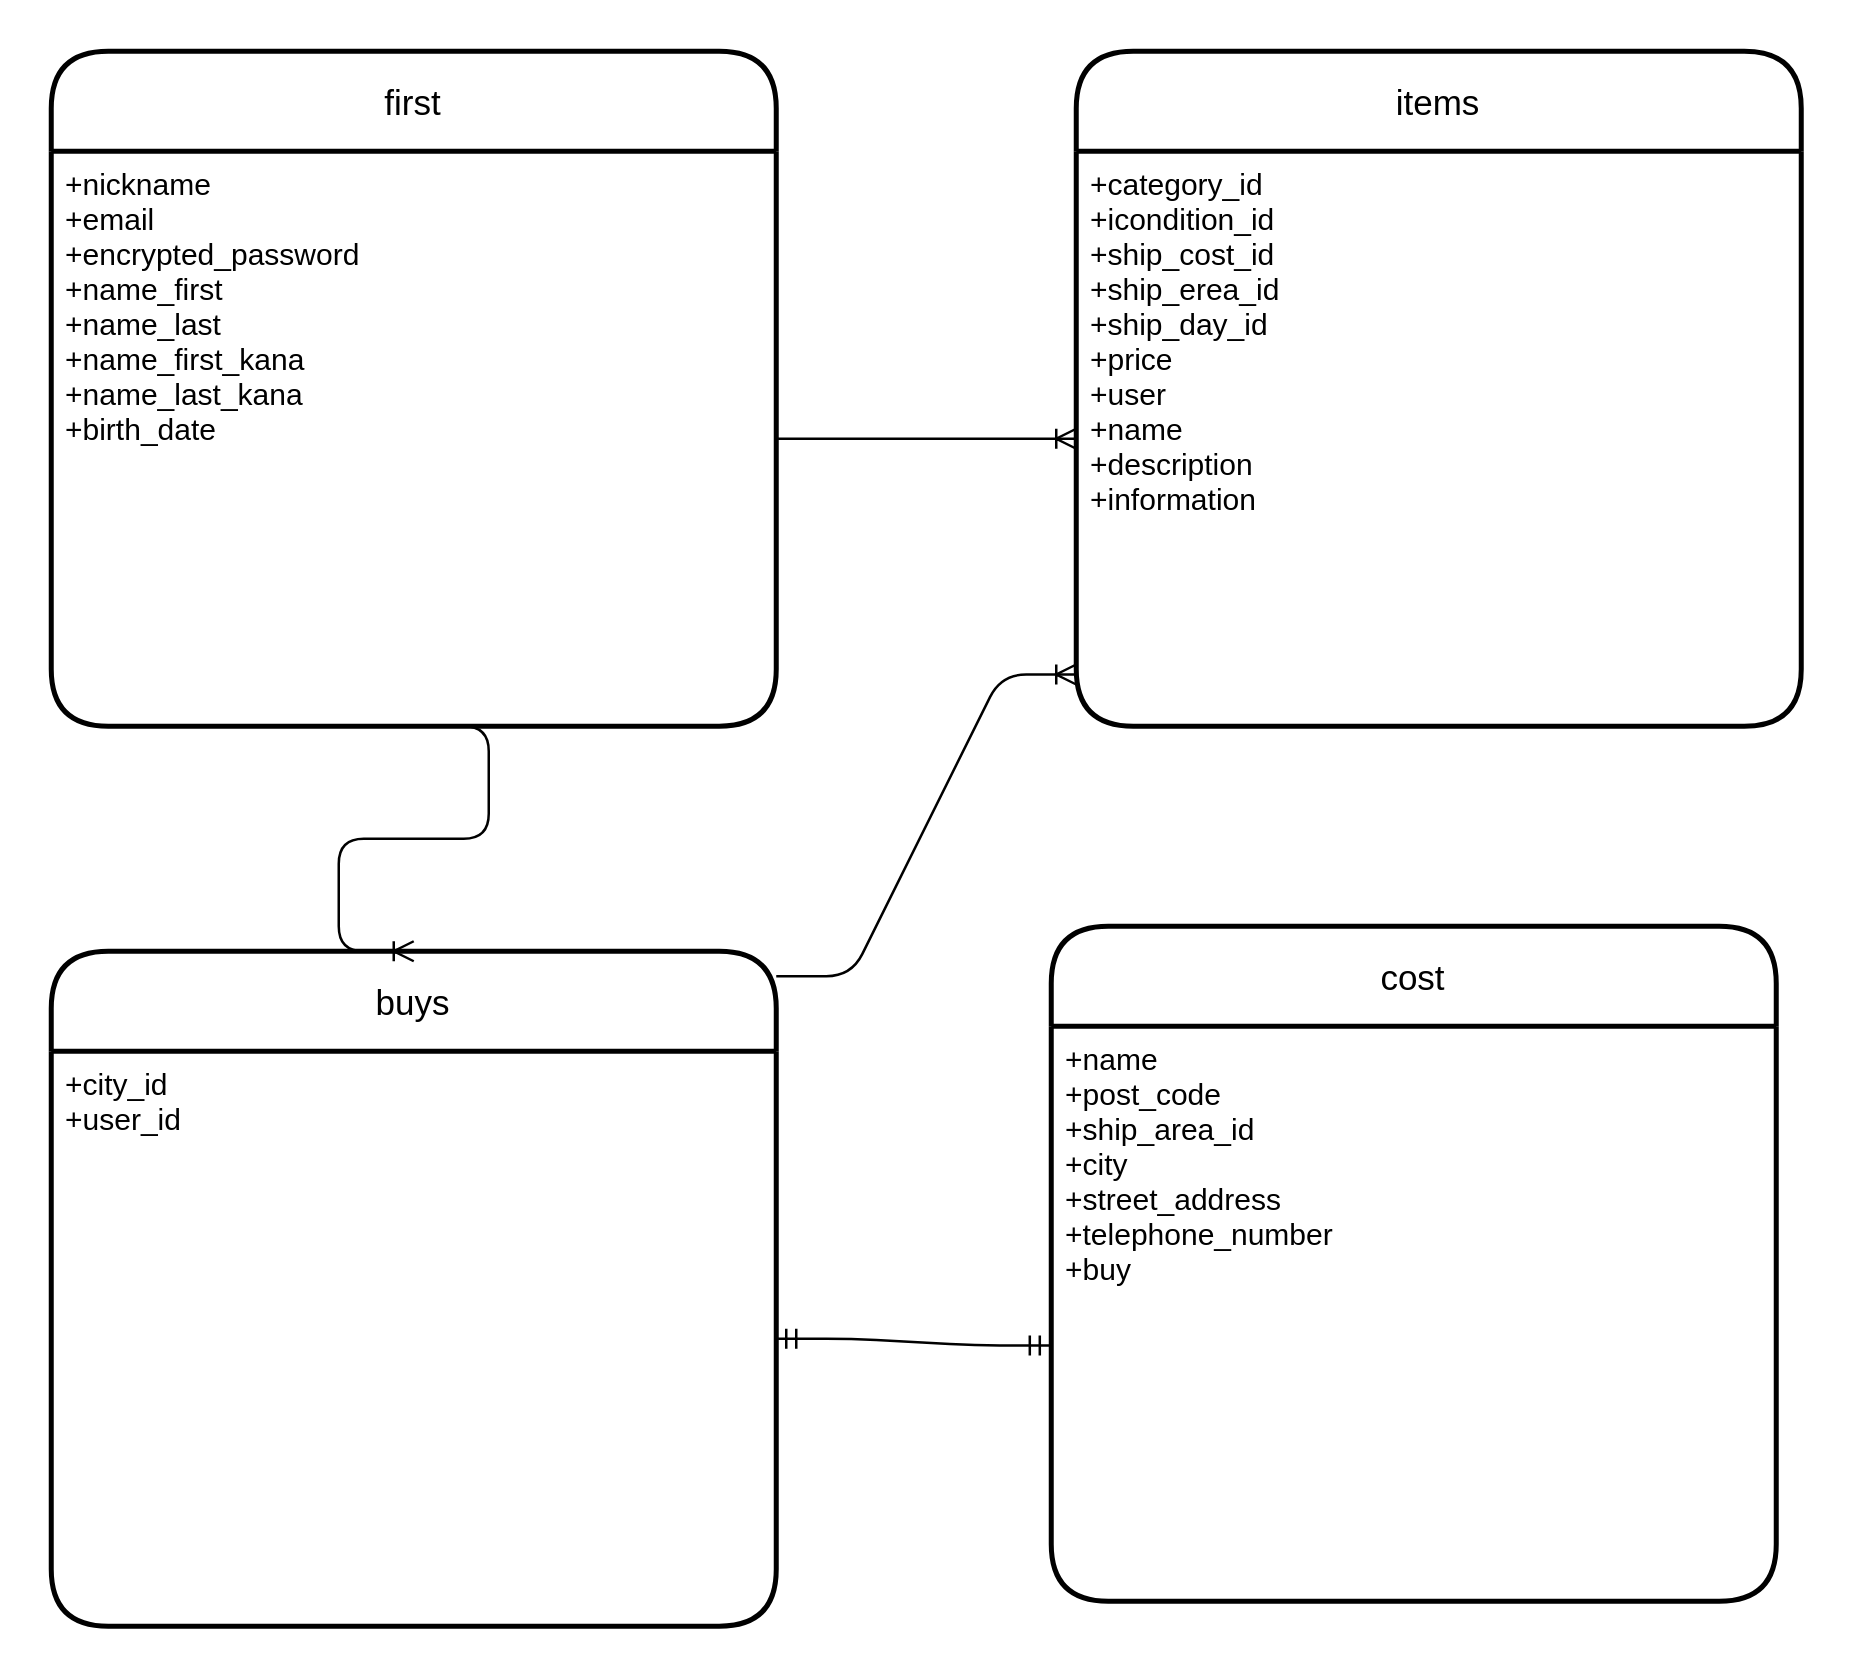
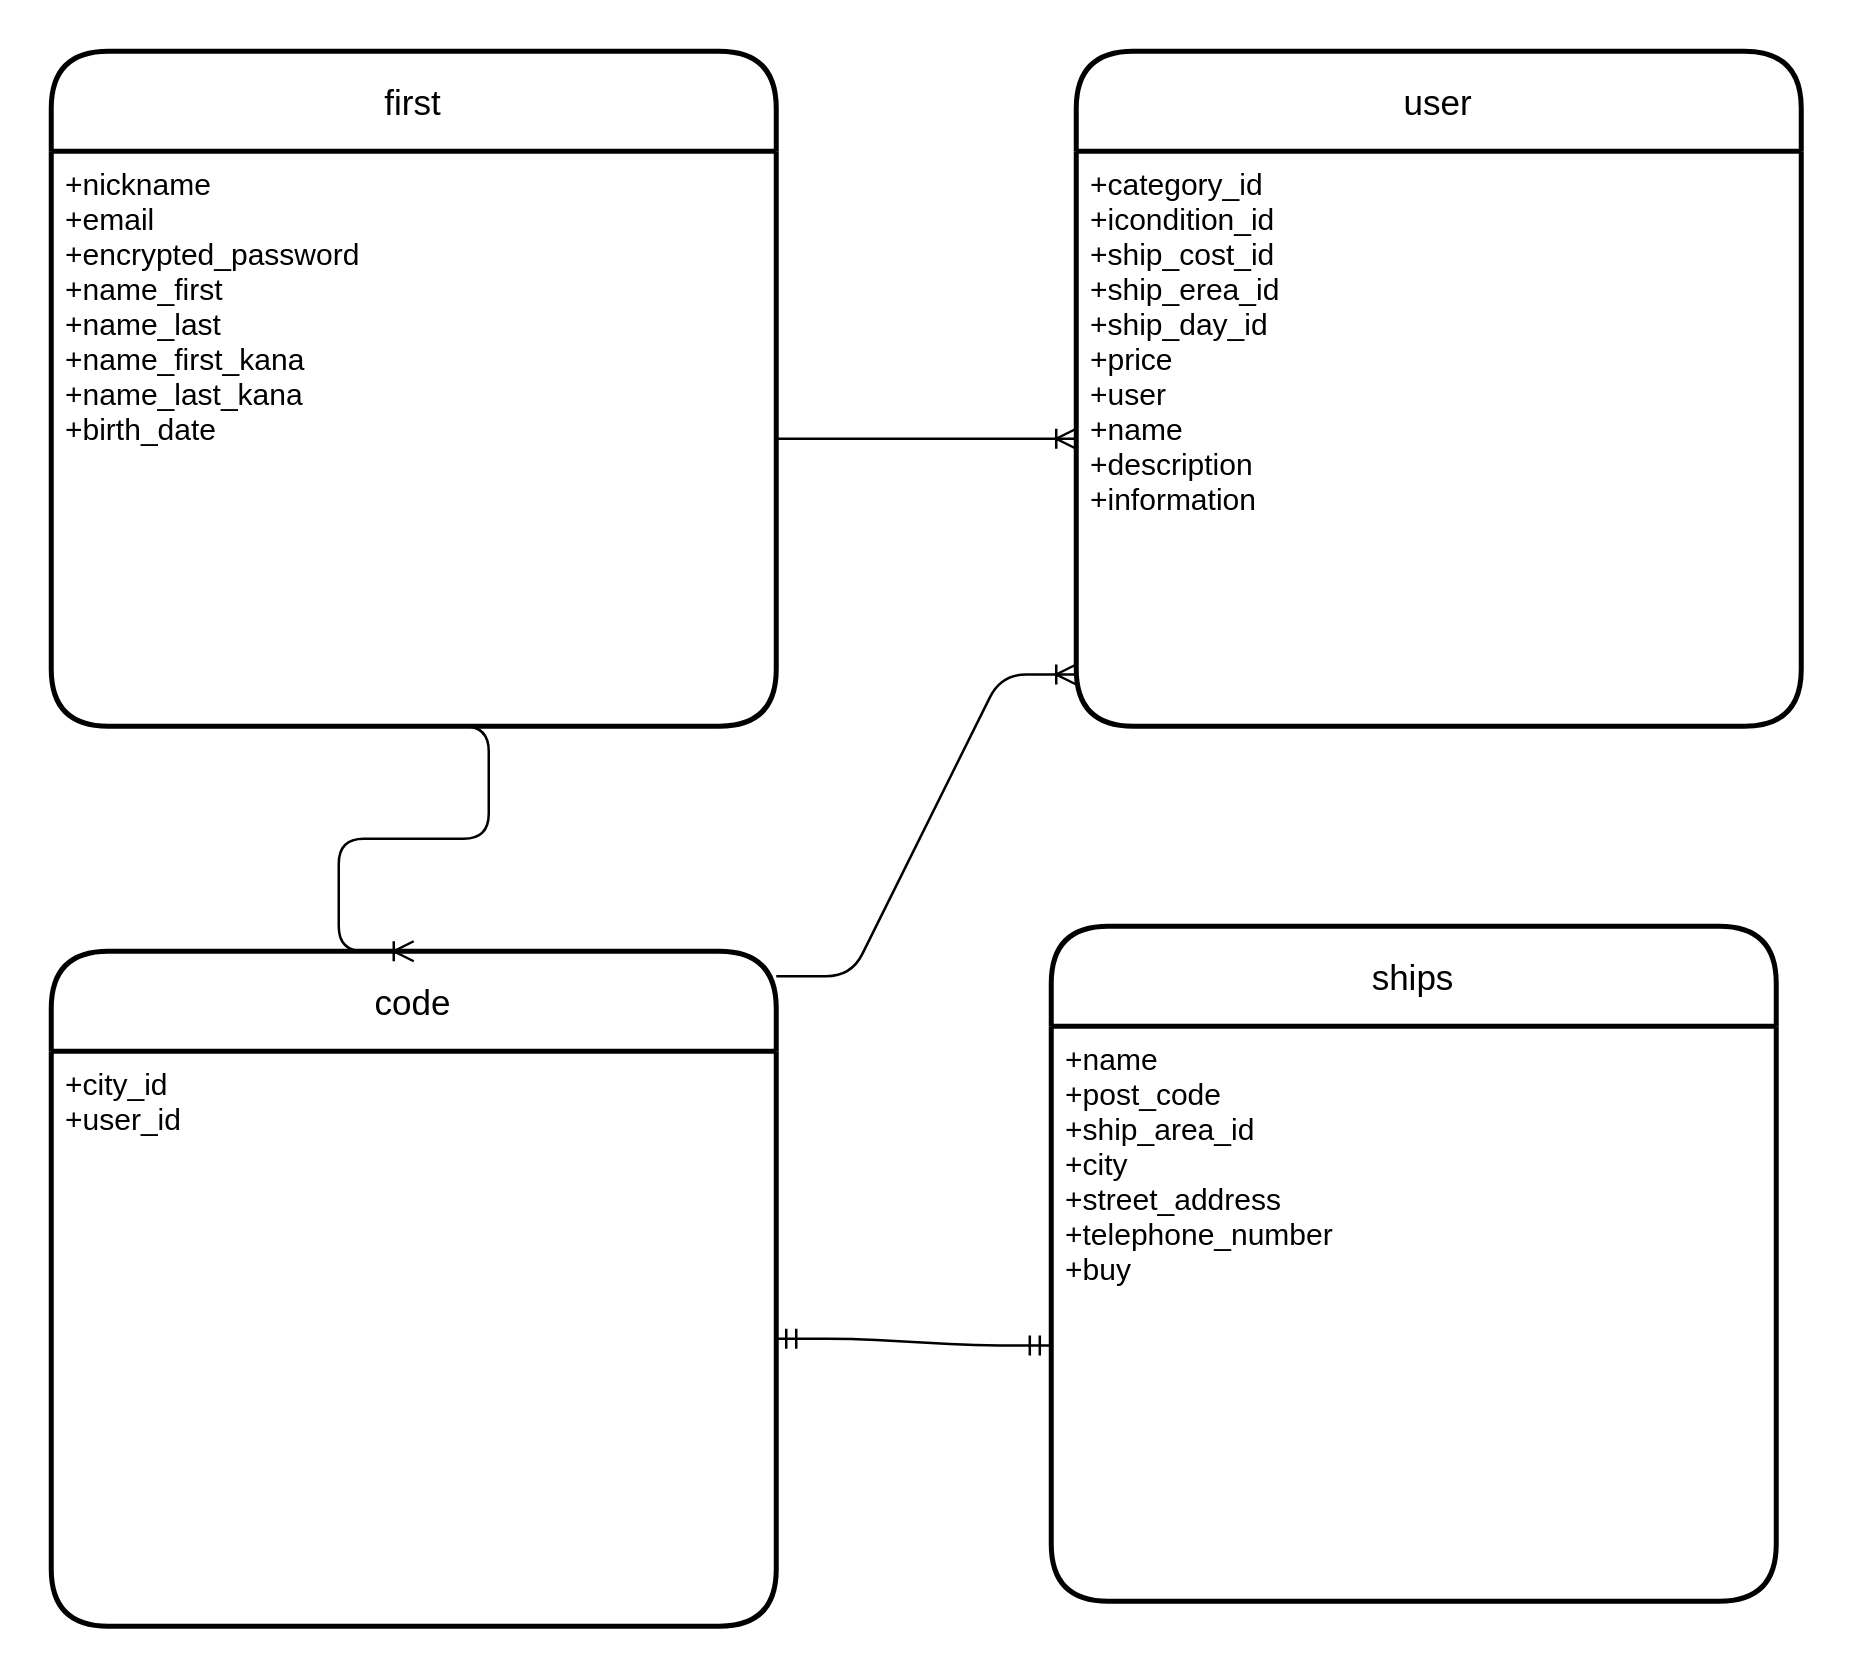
node "items": label "items" -> "user"
node "cost": label "cost" -> "ships"
node "buys": label "buys" -> "code"
